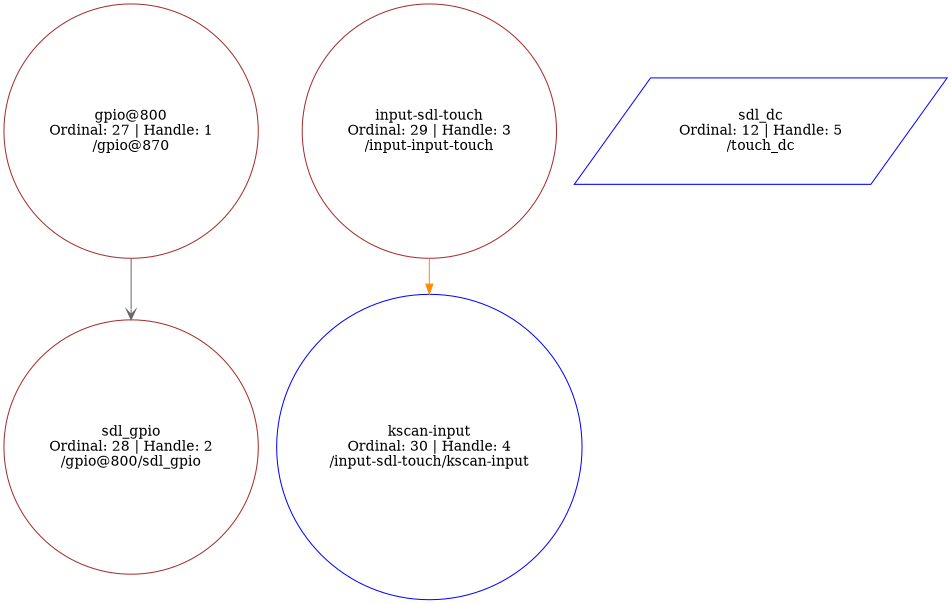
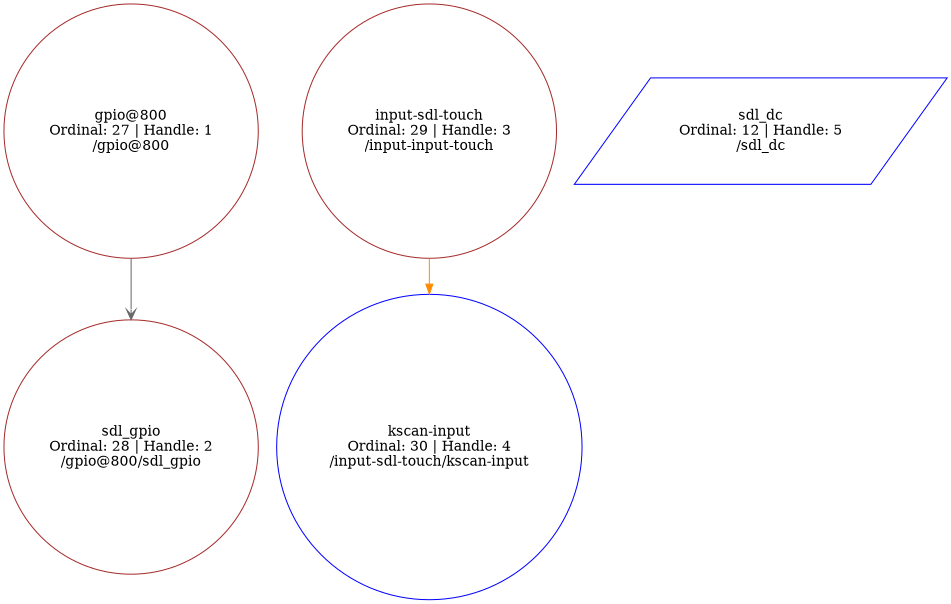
node "gpio@800 Ordinal: 27 | Handle: 1 /gpio@870": label "gpio@800 Ordinal: 27 | Handle: 1 /gpio@870" -> "gpio@800 Ordinal: 27 | Handle: 1 /gpio@800"
node "sdl_dc Ordinal: 12 | Handle: 5 /touch_dc": label "sdl_dc Ordinal: 12 | Handle: 5 /touch_dc" -> "sdl_dc Ordinal: 12 | Handle: 5 /sdl_dc"
